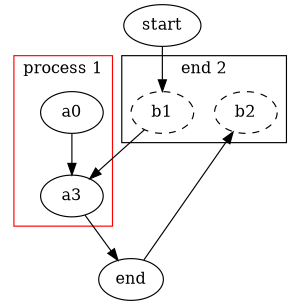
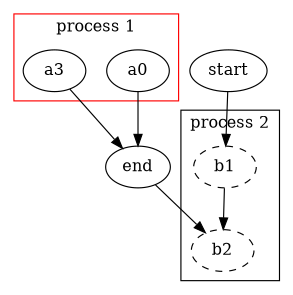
cluster "end 2": label "end 2" -> "process 2"
edge "a0" -> "a3": now "a0" -> "end"
edge "b1" -> "a3": now "b1" -> "b2"
